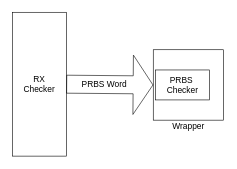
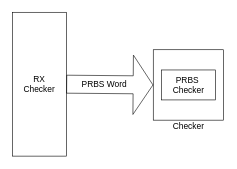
node "PRBS Checker": moved (183, 85) -> (189, 85)
node "Wrapper": label "Wrapper" -> "Checker"
